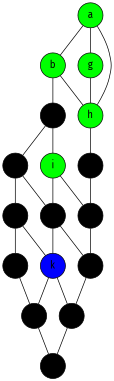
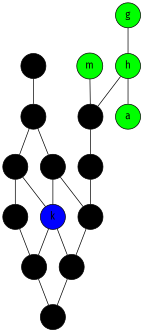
edge "a" -- "g": removed
node "b": removed
node "m": added
node "i": removed
